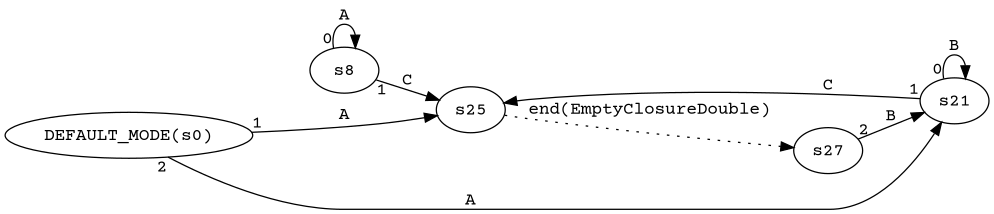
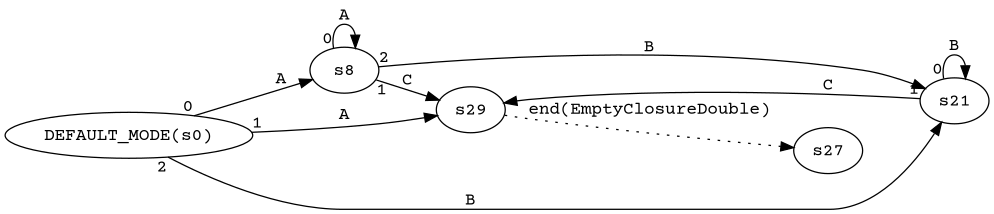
edge "DEFAULT_MODE(s0)" -> "s8": added, label "A"
node "s25": label "s25" -> "s29"
edge "s27" -> "s21": now "s8" -> "s21"
edge "DEFAULT_MODE(s0)" -> "s21": label "A" -> "B"
